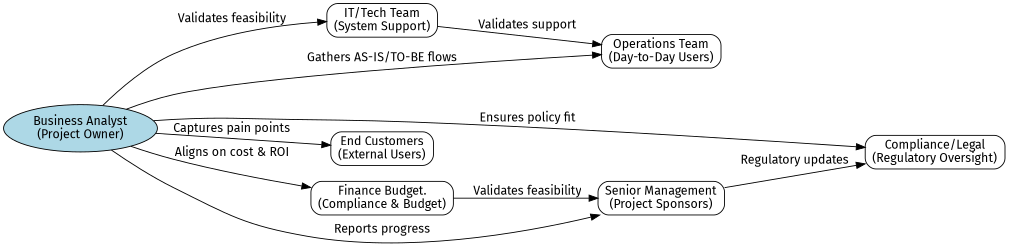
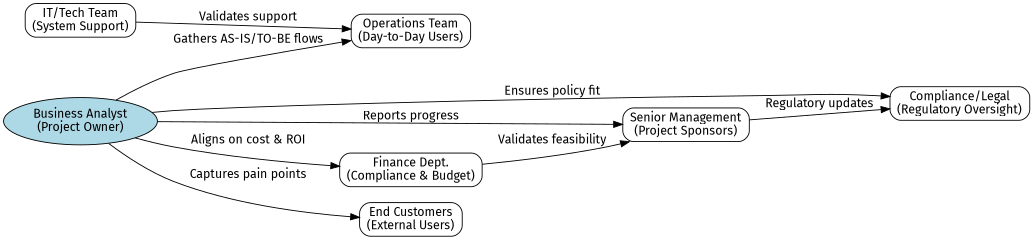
edge "Business Analyst (Project Owner)" -> "IT/Tech Team (System Support)": removed, label "Validates feasibility"
node "Finance Budget. (Compliance & Budget)": label "Finance Budget. (Compliance & Budget)" -> "Finance Dept. (Compliance & Budget)"
